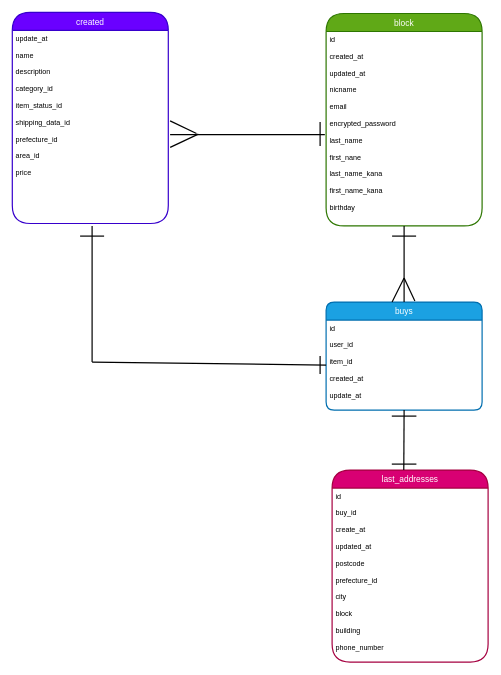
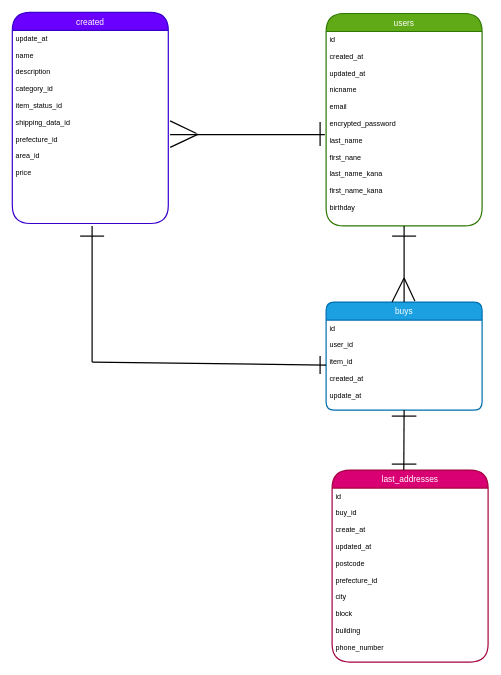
node "block": label "block" -> "users"
